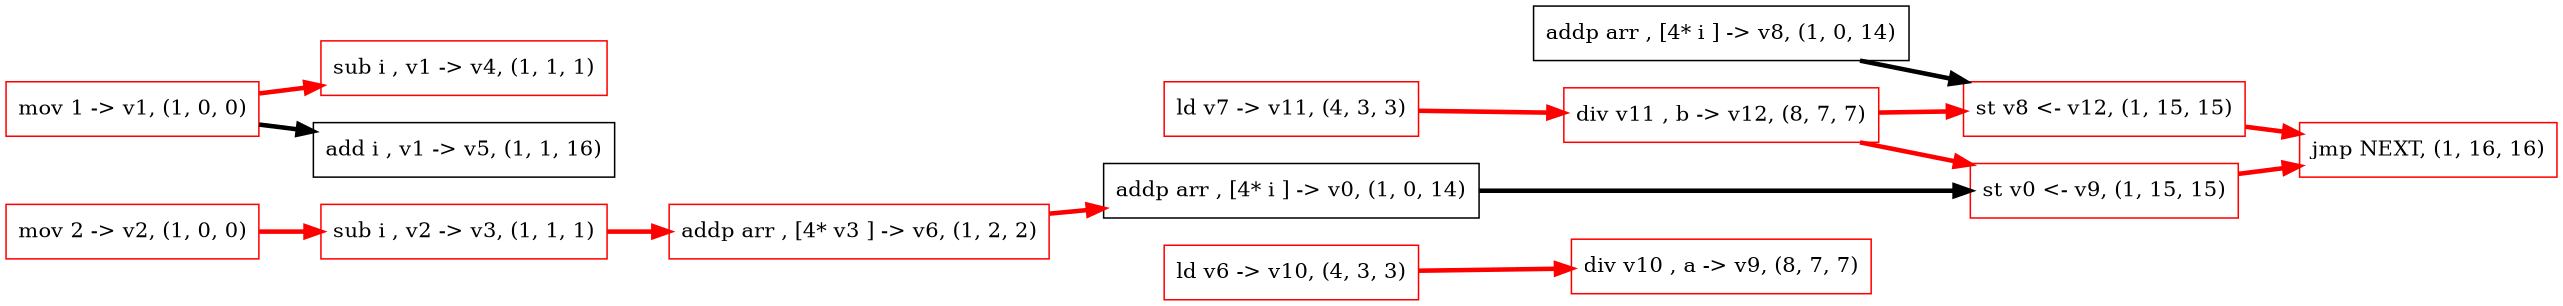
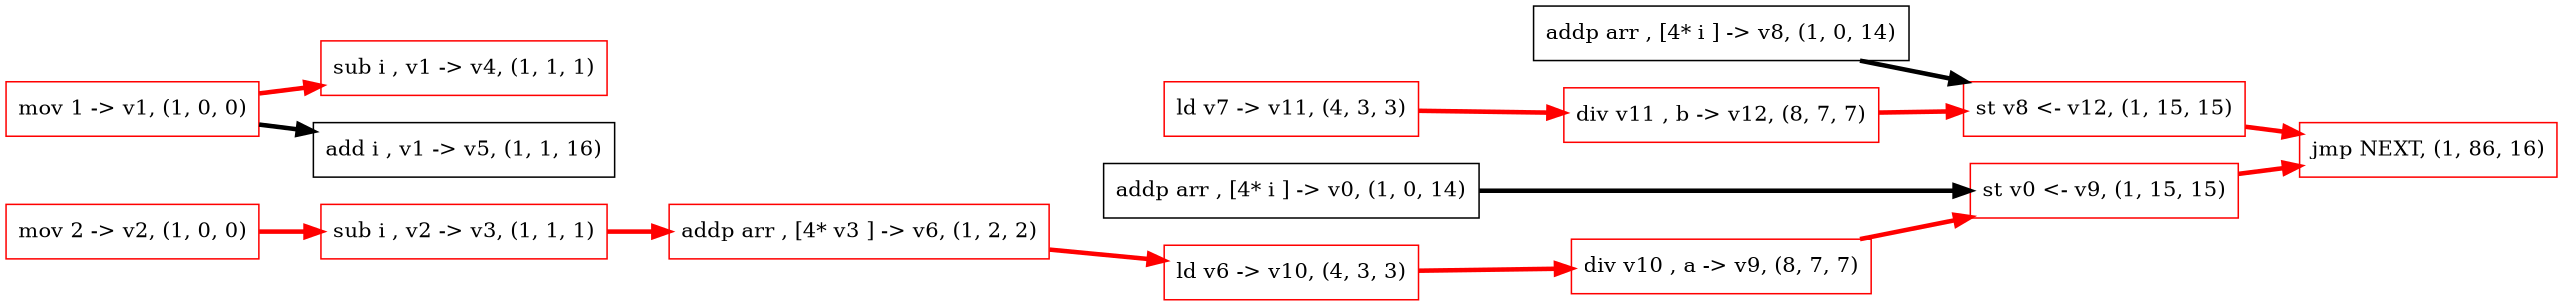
node "jmp NEXT, (1, 16, 16)": label "jmp NEXT, (1, 16, 16)" -> "jmp NEXT, (1, 86, 16)"
edge "div v11 , b -> v12, (8, 7, 7)" -> "st v0 <- v9, (1, 15, 15)": now "div v10 , a -> v9, (8, 7, 7)" -> "st v0 <- v9, (1, 15, 15)"
edge "addp arr , [4* v3 ] -> v6, (1, 2, 2)" -> "addp arr , [4* i ] -> v0, (1, 0, 14)": now "addp arr , [4* v3 ] -> v6, (1, 2, 2)" -> "ld v6 -> v10, (4, 3, 3)"
